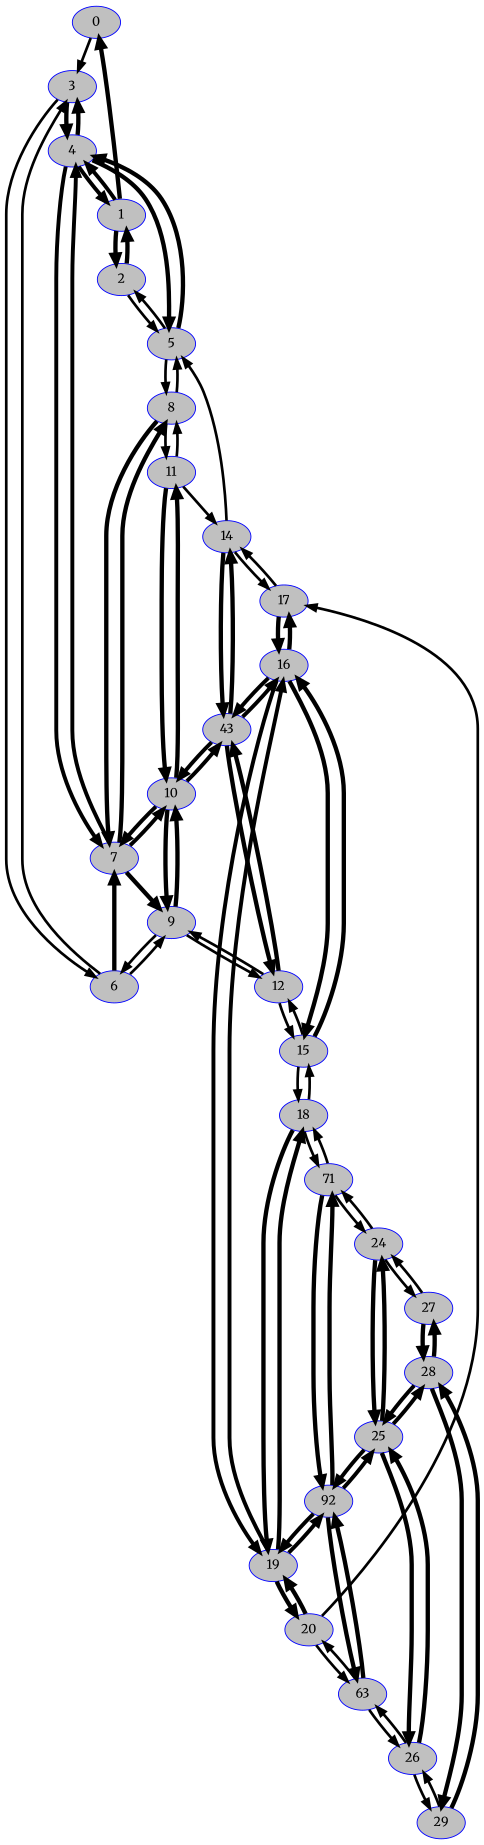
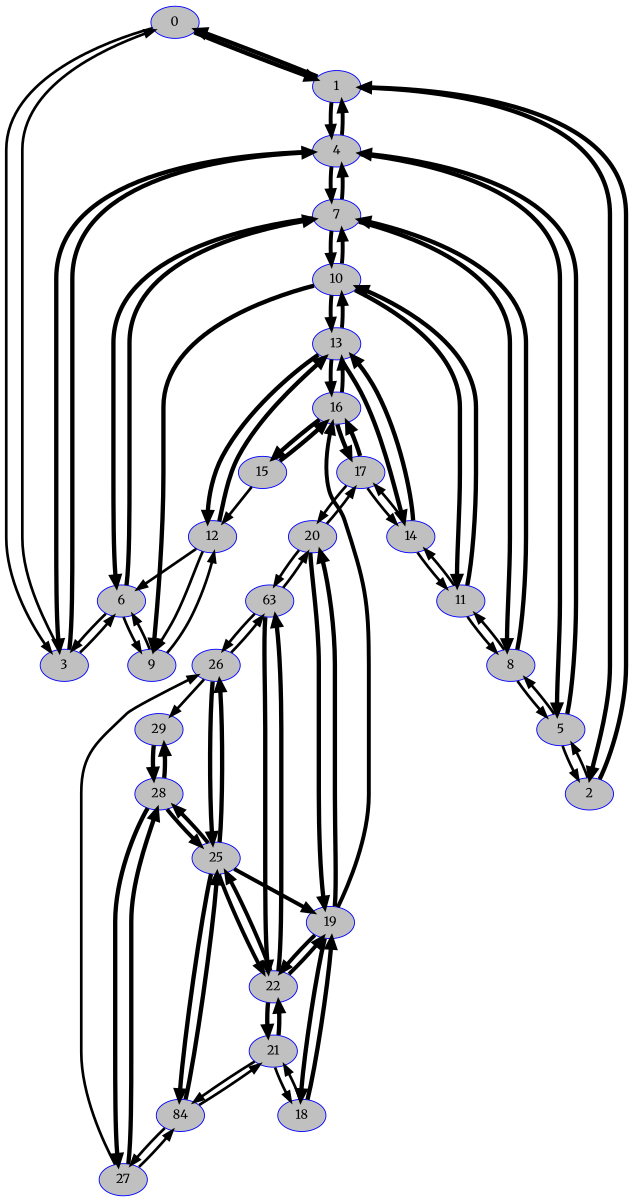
edge "0" -> "1": added
edge "3" -> "0": added
edge "14" -> "5": now "14" -> "11"
edge "17" -> "20": added
node "43": label "43" -> "13"
edge "9" -> "10": removed
edge "7" -> "9": now "7" -> "6"
edge "12" -> "15": now "12" -> "6"
edge "15" -> "18": removed
edge "18" -> "15": removed
edge "16" -> "19": now "25" -> "19"
node "71": label "71" -> "21"
node "24": label "24" -> "84"
node "92": label "92" -> "22"
edge "29" -> "26": now "27" -> "26"
